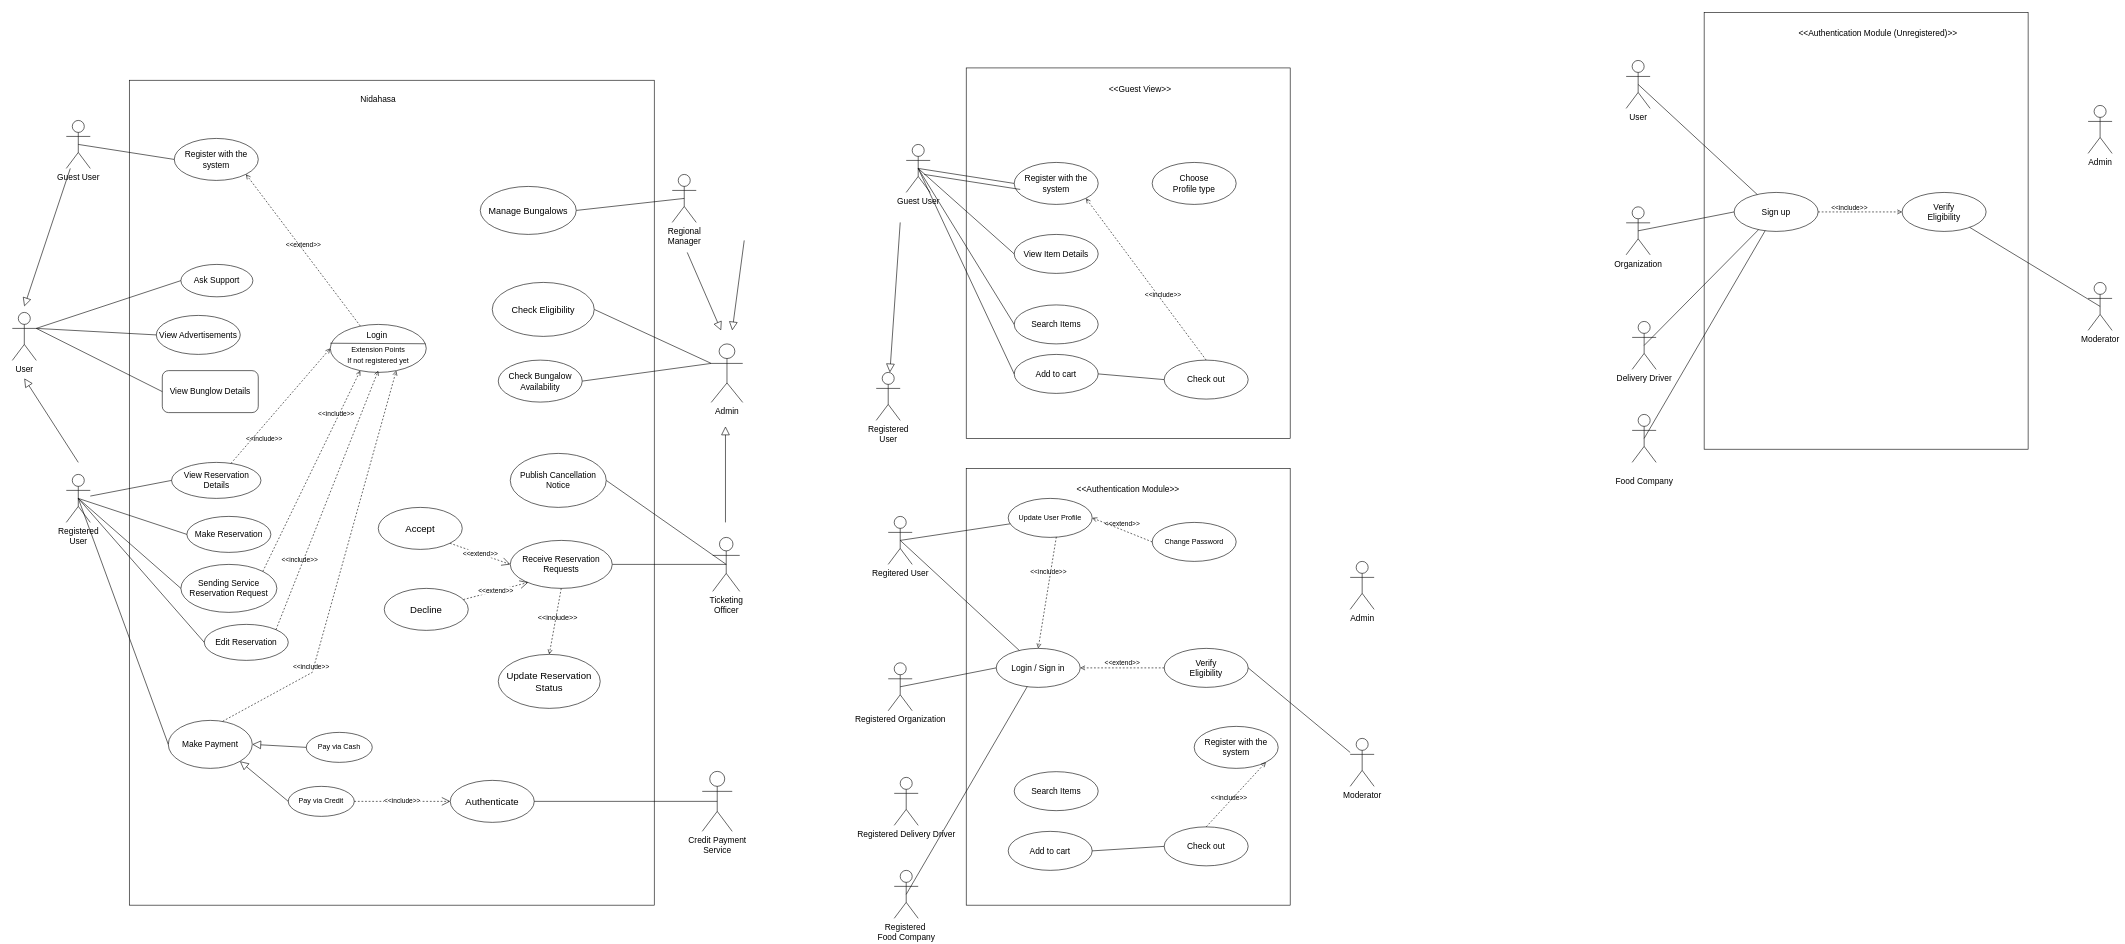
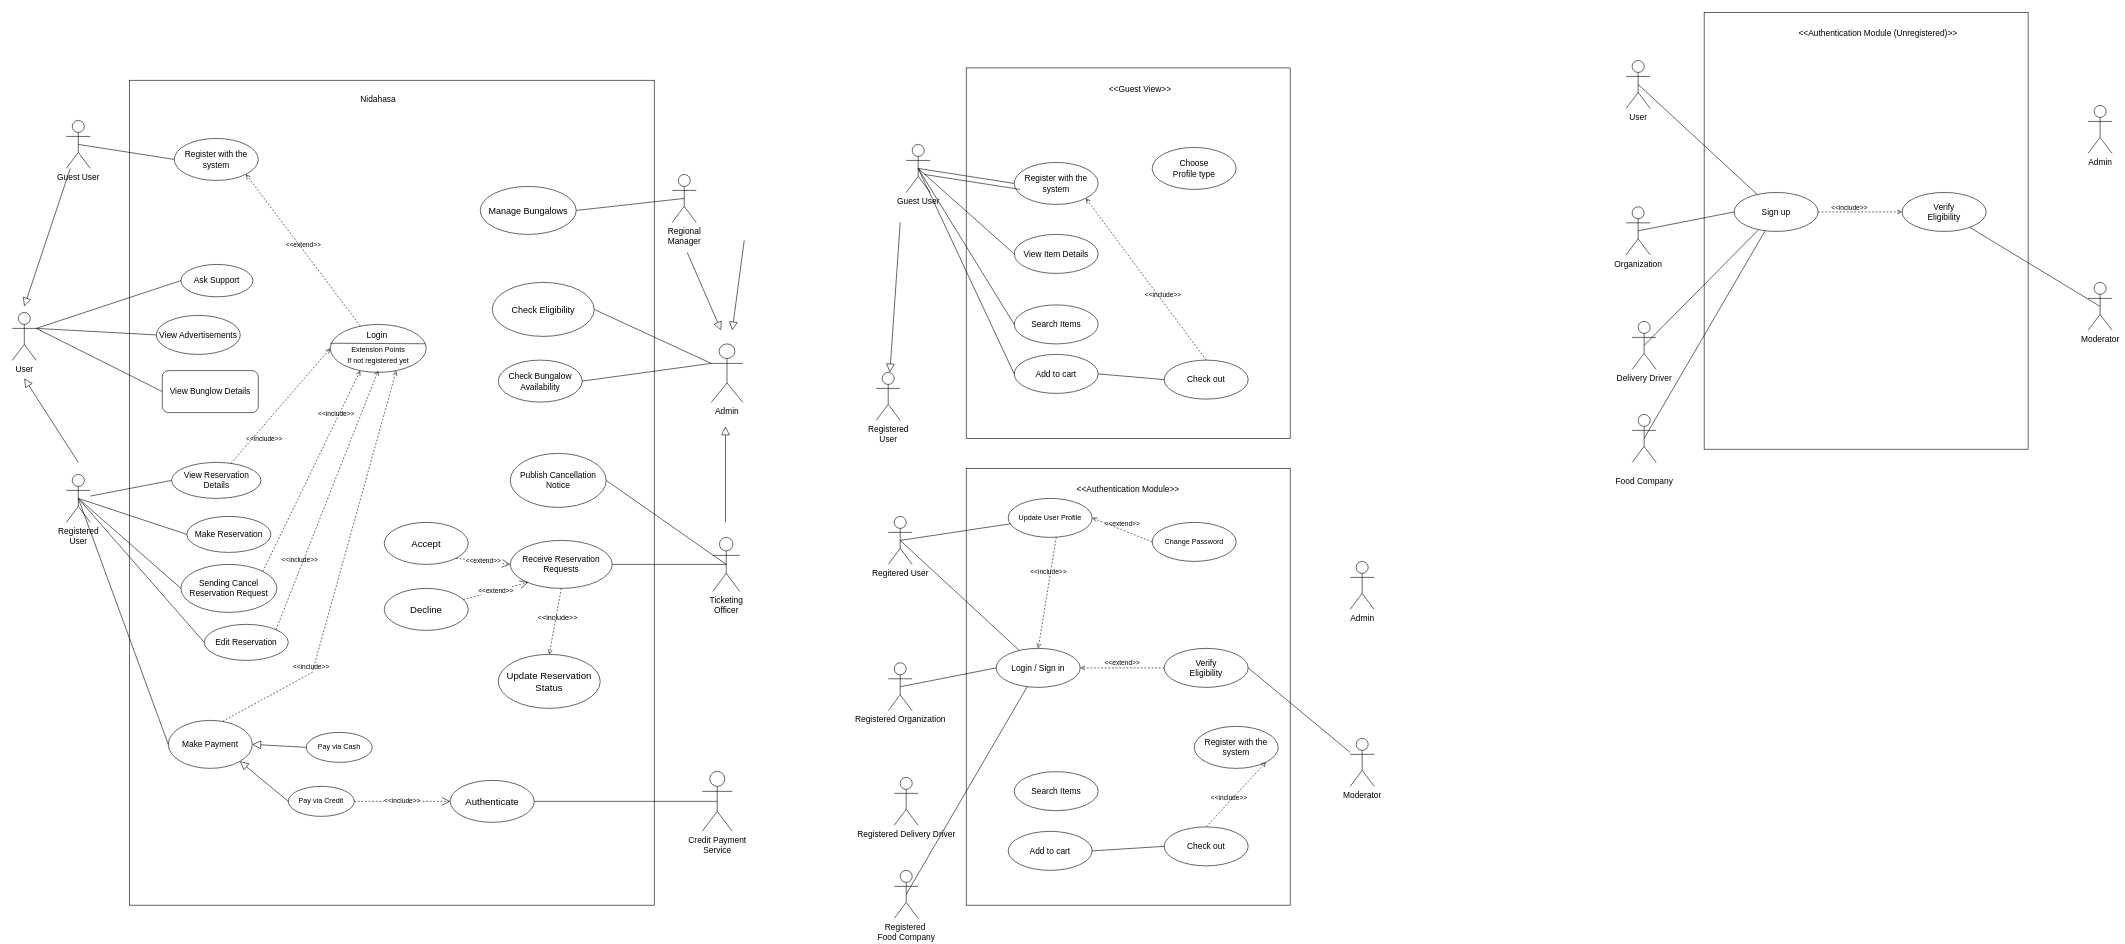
node "Choose Profile type": moved (1194, 183) -> (1194, 168)
node "Accept": moved (420, 528) -> (426, 543)
node "Sending Service Reservation Request": label "Sending Service Reservation Request" -> "Sending Cancel Reservation Request"
